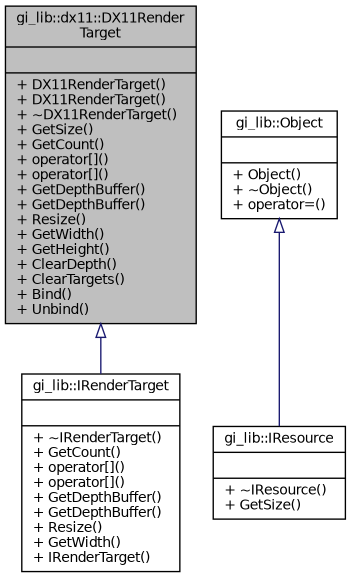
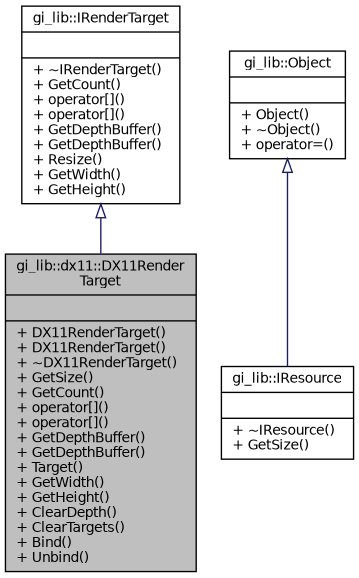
node "gi_lib::dx11::DX11Render": text "+ Resize()" -> "+ Target()"
edge "gi_lib::IRenderTarget" -> "gi_lib::dx11::DX11Render": reversed
node "gi_lib::IRenderTarget": text "+ IRenderTarget()" -> "+ GetHeight()"
